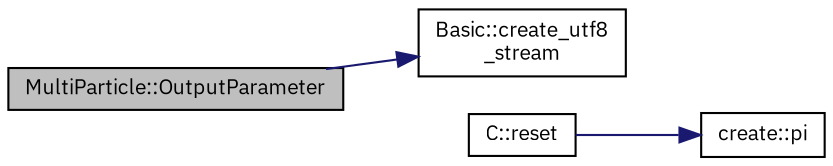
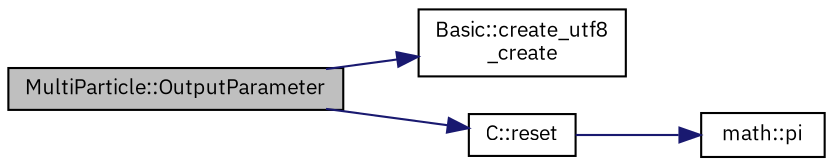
node "Basic::create_utf8 _stream": label "Basic::create_utf8 _stream" -> "Basic::create_utf8 _create"
edge "MultiParticle::OutputParameter" -> "C::reset": added
node "create::pi": label "create::pi" -> "math::pi"
